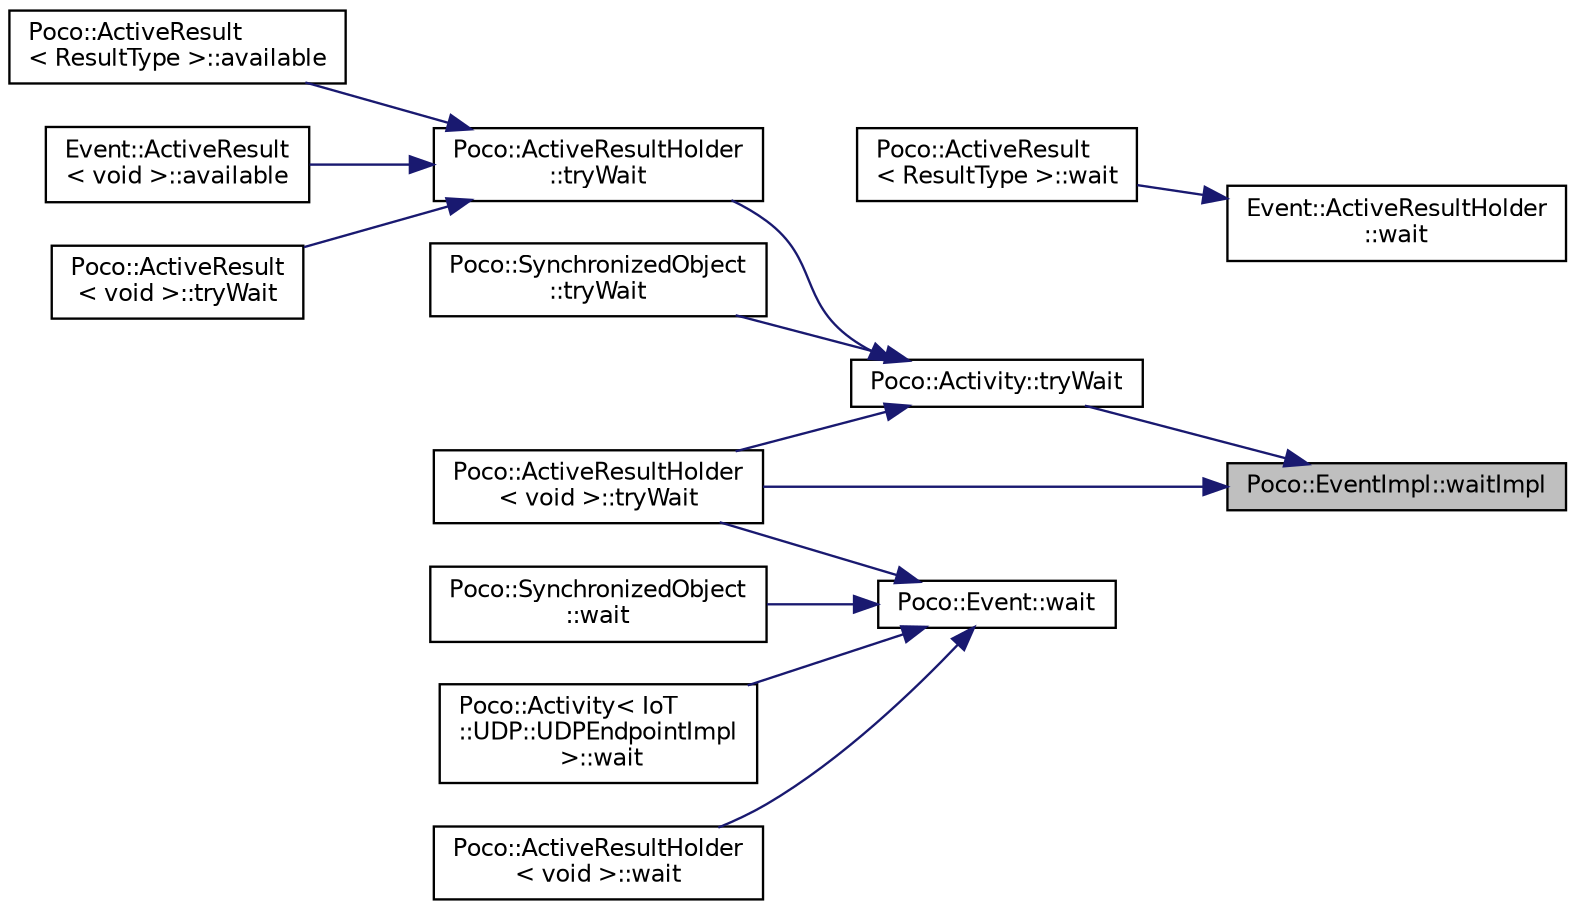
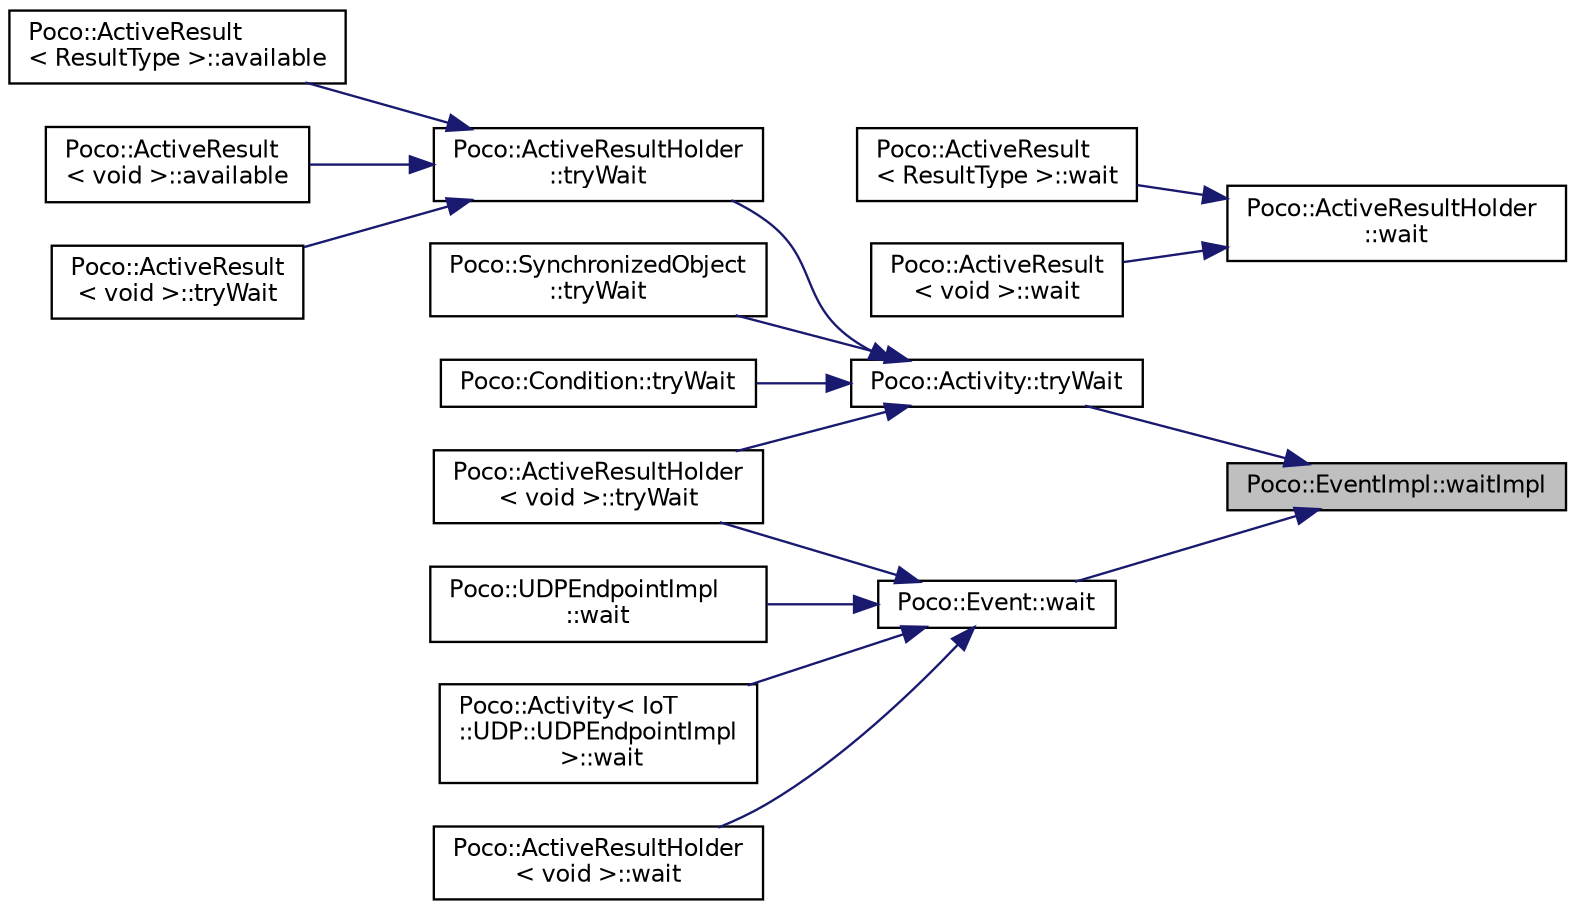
node "Event::ActiveResult < void >::available": label "Event::ActiveResult < void >::available" -> "Poco::ActiveResult < void >::available"
node "Event::ActiveResultHolder ::wait": label "Event::ActiveResultHolder ::wait" -> "Poco::ActiveResultHolder ::wait"
node "Poco::ActiveResult < void >::wait": added
node "Poco::Condition::tryWait": added
edge "Poco::ActiveResultHolder < void >::tryWait" -> "Poco::EventImpl::waitImpl": now "Poco::Event::wait" -> "Poco::EventImpl::waitImpl"
node "Poco::SynchronizedObject ::wait": label "Poco::SynchronizedObject ::wait" -> "Poco::UDPEndpointImpl ::wait"
